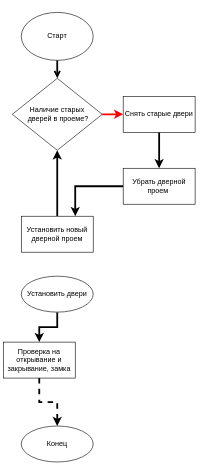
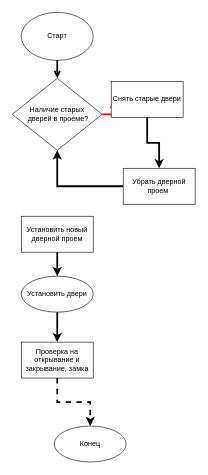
node "Снять старые двери": moved (159, 114) -> (147, 99)
edge "Убрать дверной проем" -> "Установить новый дверной проем": now "Убрать дверной проем" -> "Наличие старых дверей в проеме?"
edge "Установить новый дверной проем" -> "Наличие старых дверей в проеме?": now "Установить новый дверной проем" -> "Установить двери"
node "Проверка на открывание и закрывание, замка": moved (39, 360) -> (57, 360)
node "Конец": moved (57, 444) -> (90, 444)
